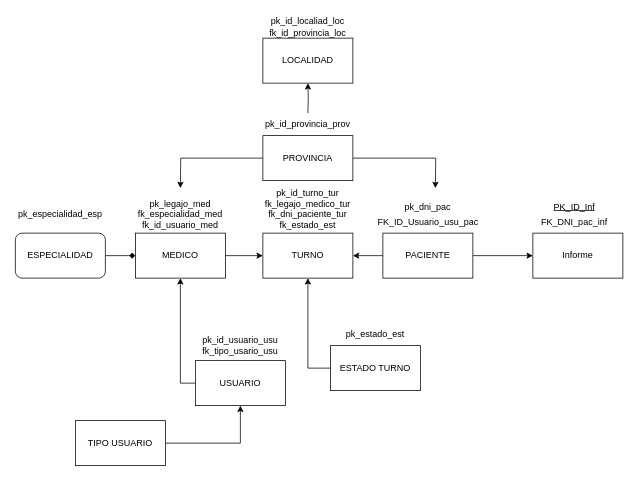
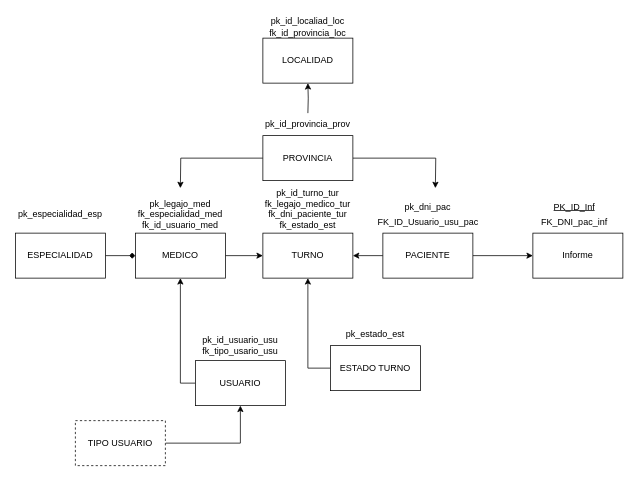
node "ESPECIALIDAD": shape rounded rectangle -> rectangle
node "TIPO USUARIO": style solid -> dashed
